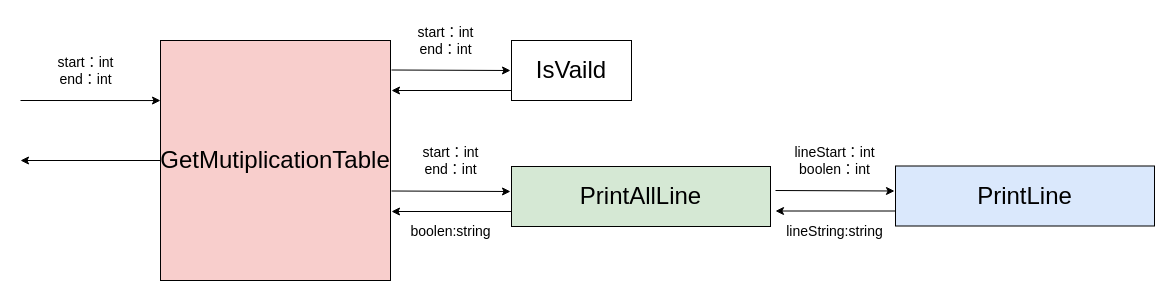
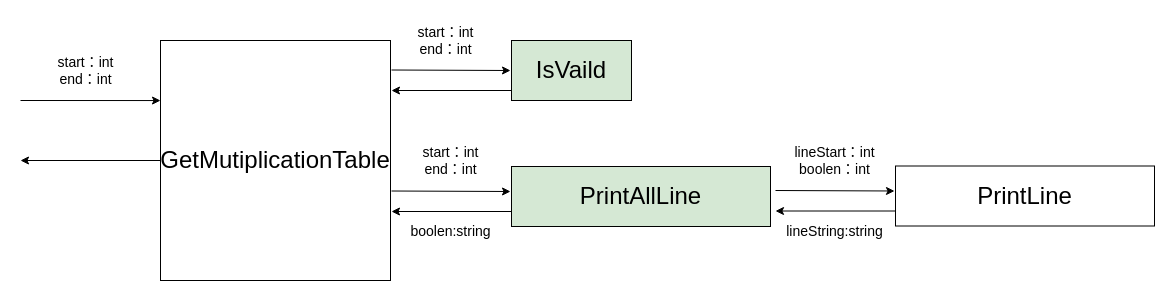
node "IsVaild": fillcolor #ffffff -> #d5e8d4
node "GetMutiplicationTable": fillcolor #f8cecc -> #ffffff
node "PrintLine": fillcolor #dae8fc -> #ffffff
